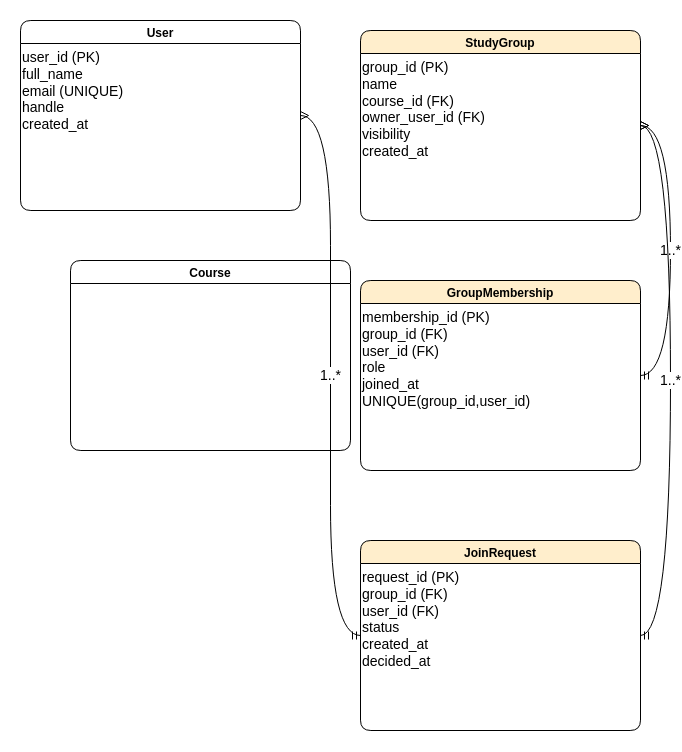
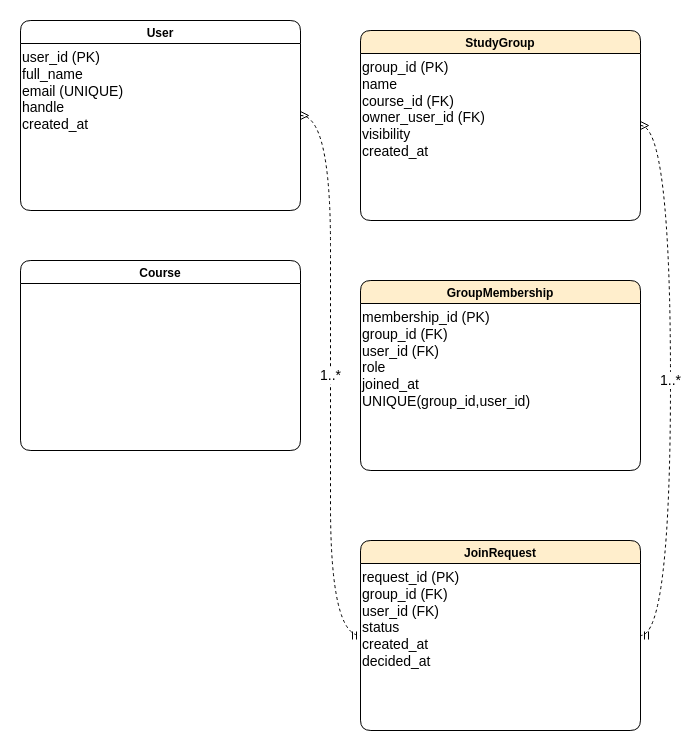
edge "StudyGroup" -- "GroupMembership": removed, label "1..*"
edge "User" -- "JoinRequest": style solid -> dashed
node "Course": moved (211, 356) -> (161, 356)
edge "StudyGroup" -- "JoinRequest": style solid -> dashed
